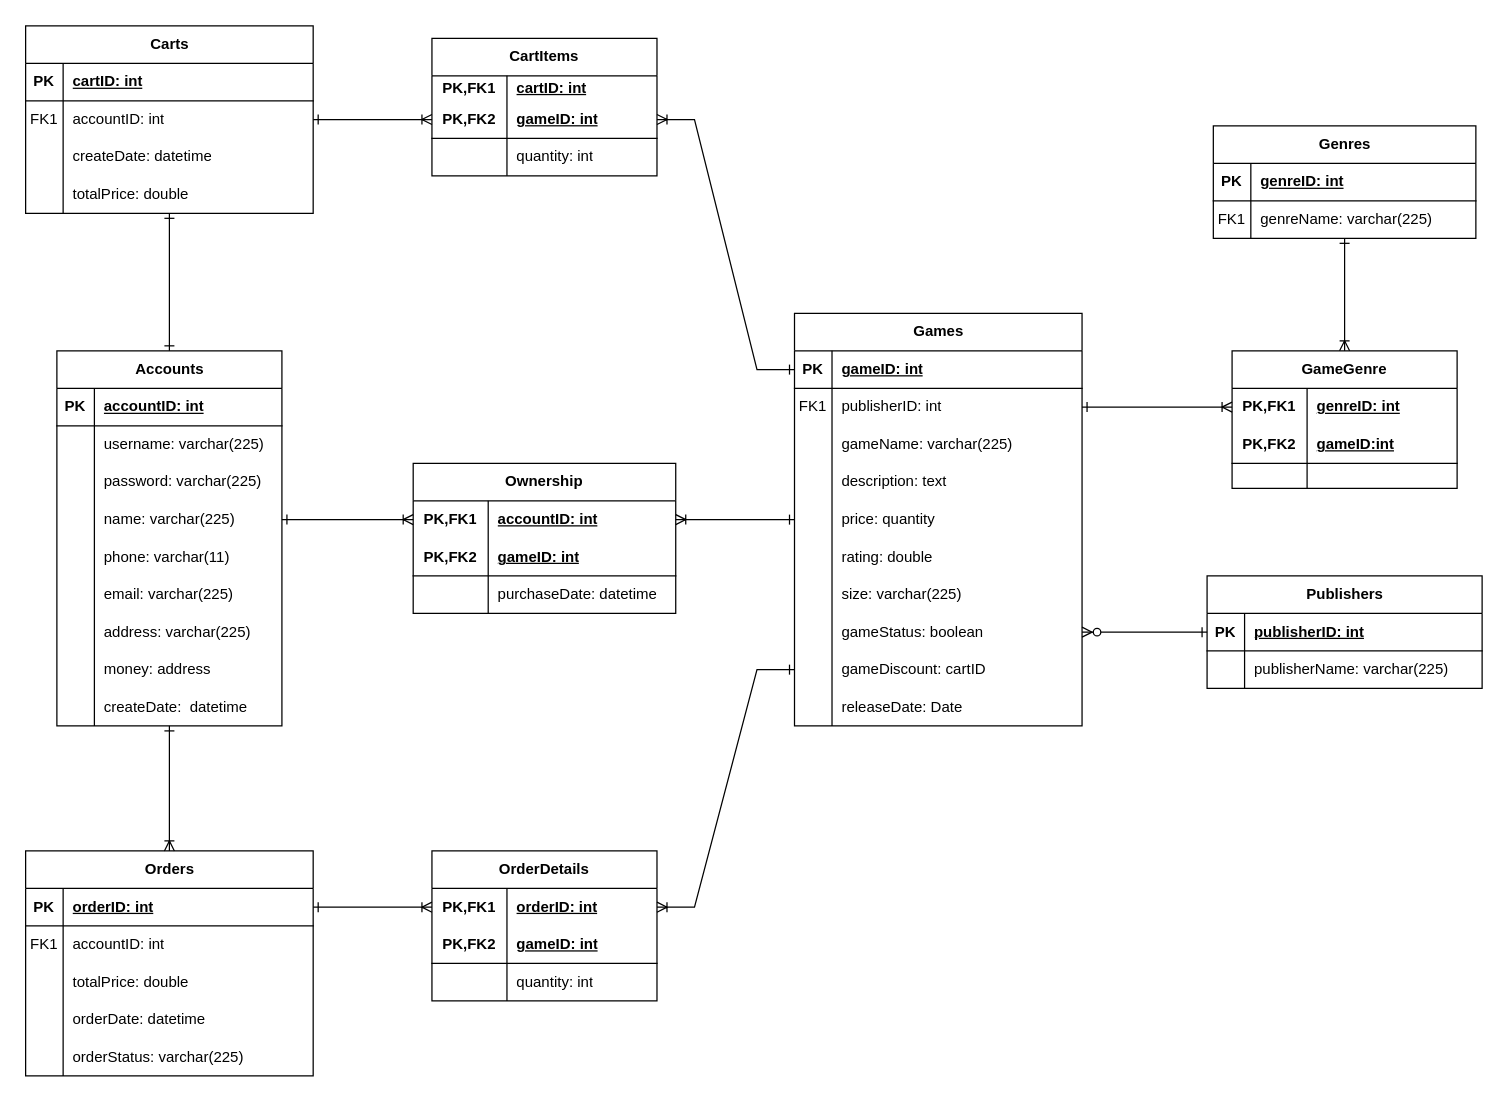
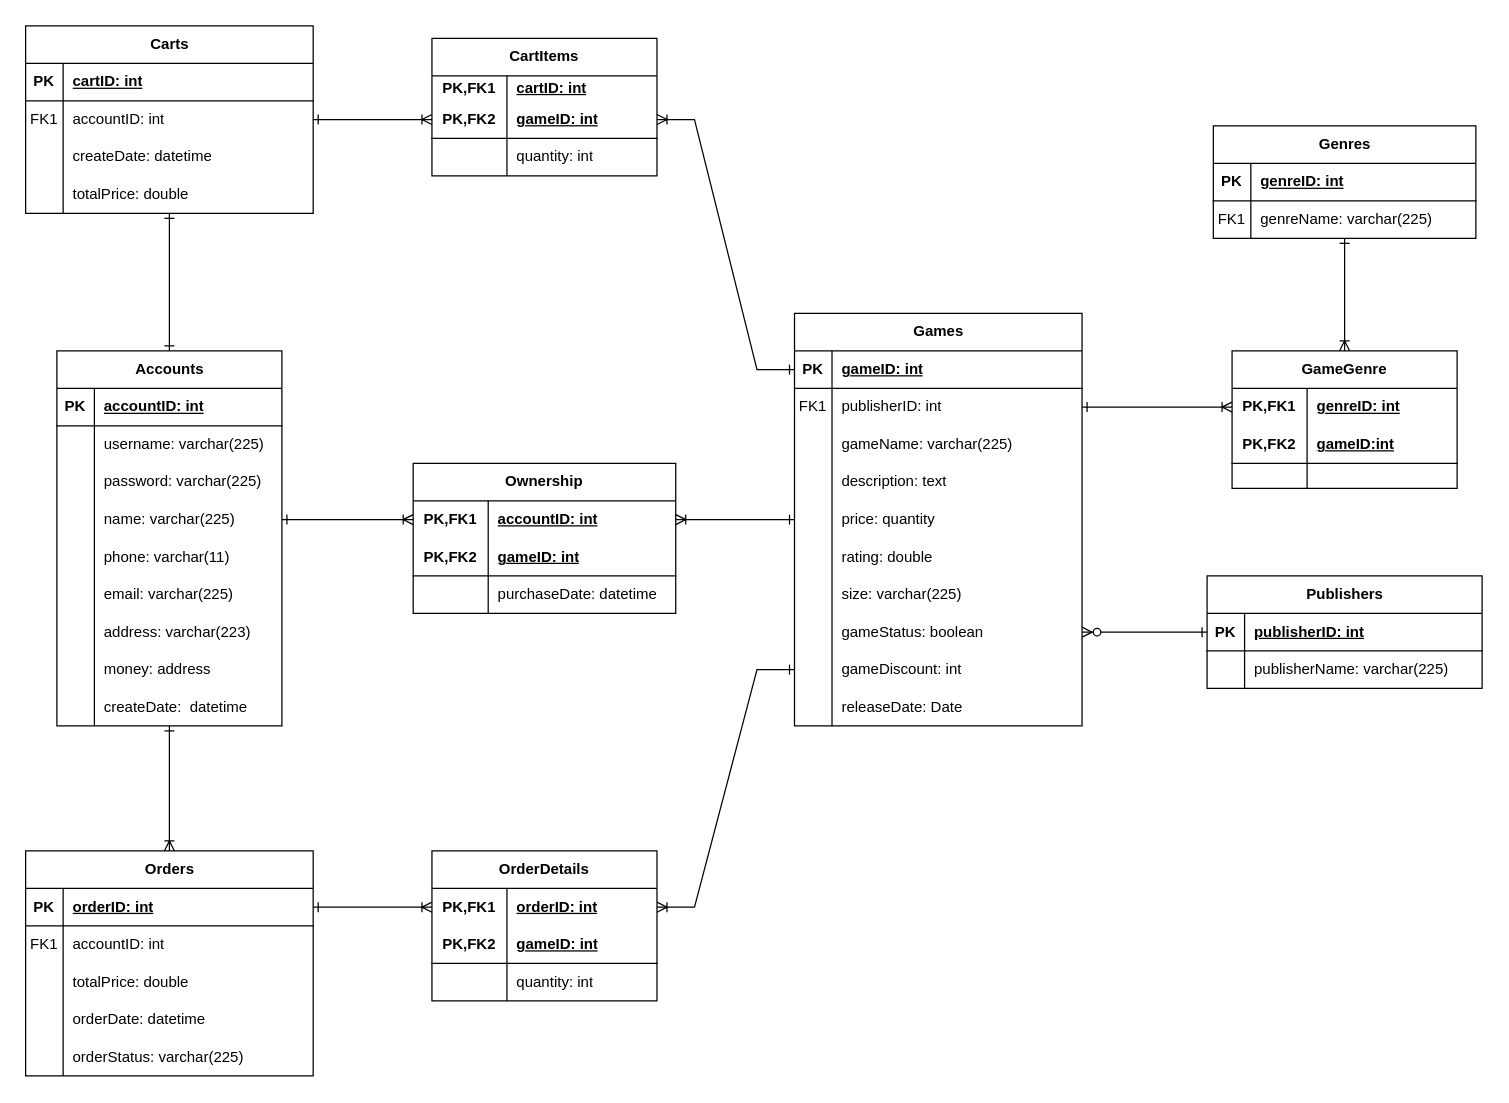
node "address: varchar(225)": label "address: varchar(225)" -> "address: varchar(223)"
node "gameDiscount: cartID": label "gameDiscount: cartID" -> "gameDiscount: int"
